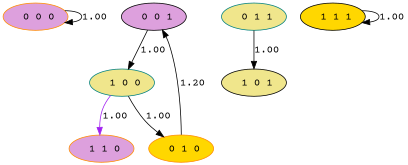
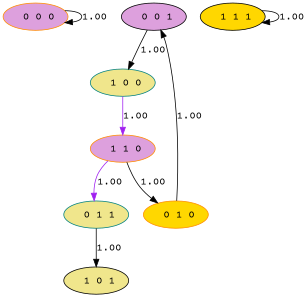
edge "0 1 0" -> "0 0 1": label "1.20" -> "1.00"
edge "1 0 0" -> "0 1 0": now "1 1 0" -> "0 1 0"
edge "1 1 0" -> "0 1 1": added, label "1.00"
